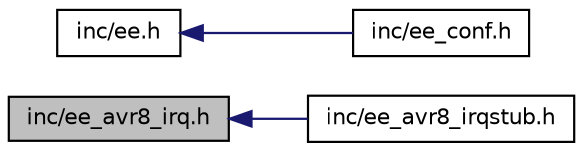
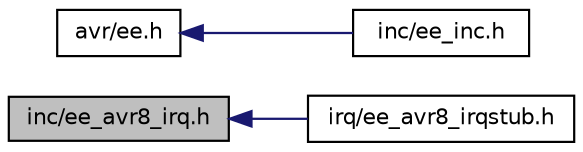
node "inc/ee.h": label "inc/ee.h" -> "avr/ee.h"
node "inc/ee_conf.h": label "inc/ee_conf.h" -> "inc/ee_inc.h"
node "inc/ee_avr8_irqstub.h": label "inc/ee_avr8_irqstub.h" -> "irq/ee_avr8_irqstub.h"
